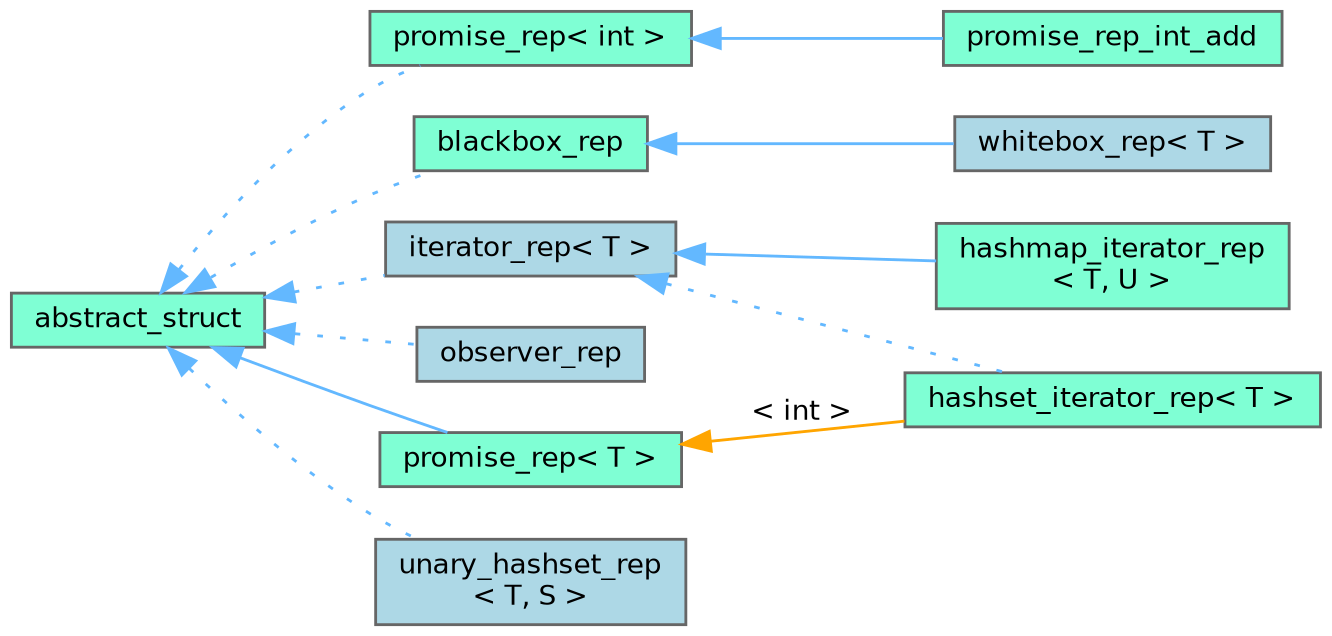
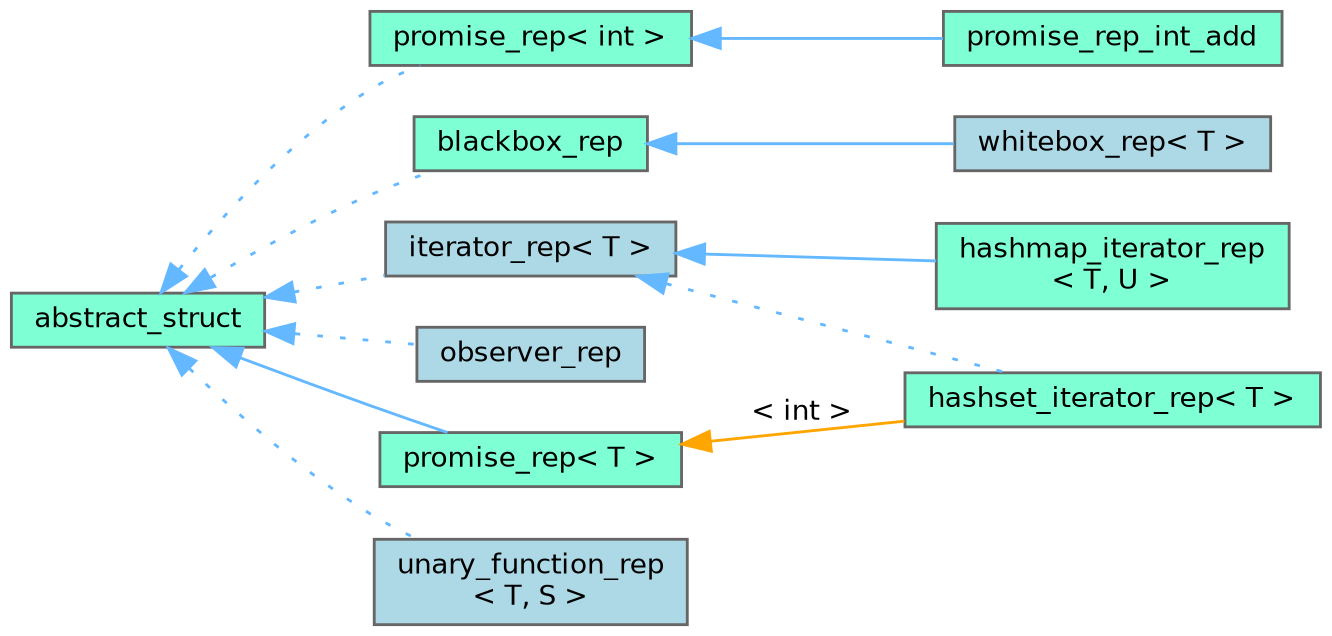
node "unary_hashset_rep < T, S >": label "unary_hashset_rep < T, S >" -> "unary_function_rep < T, S >"
